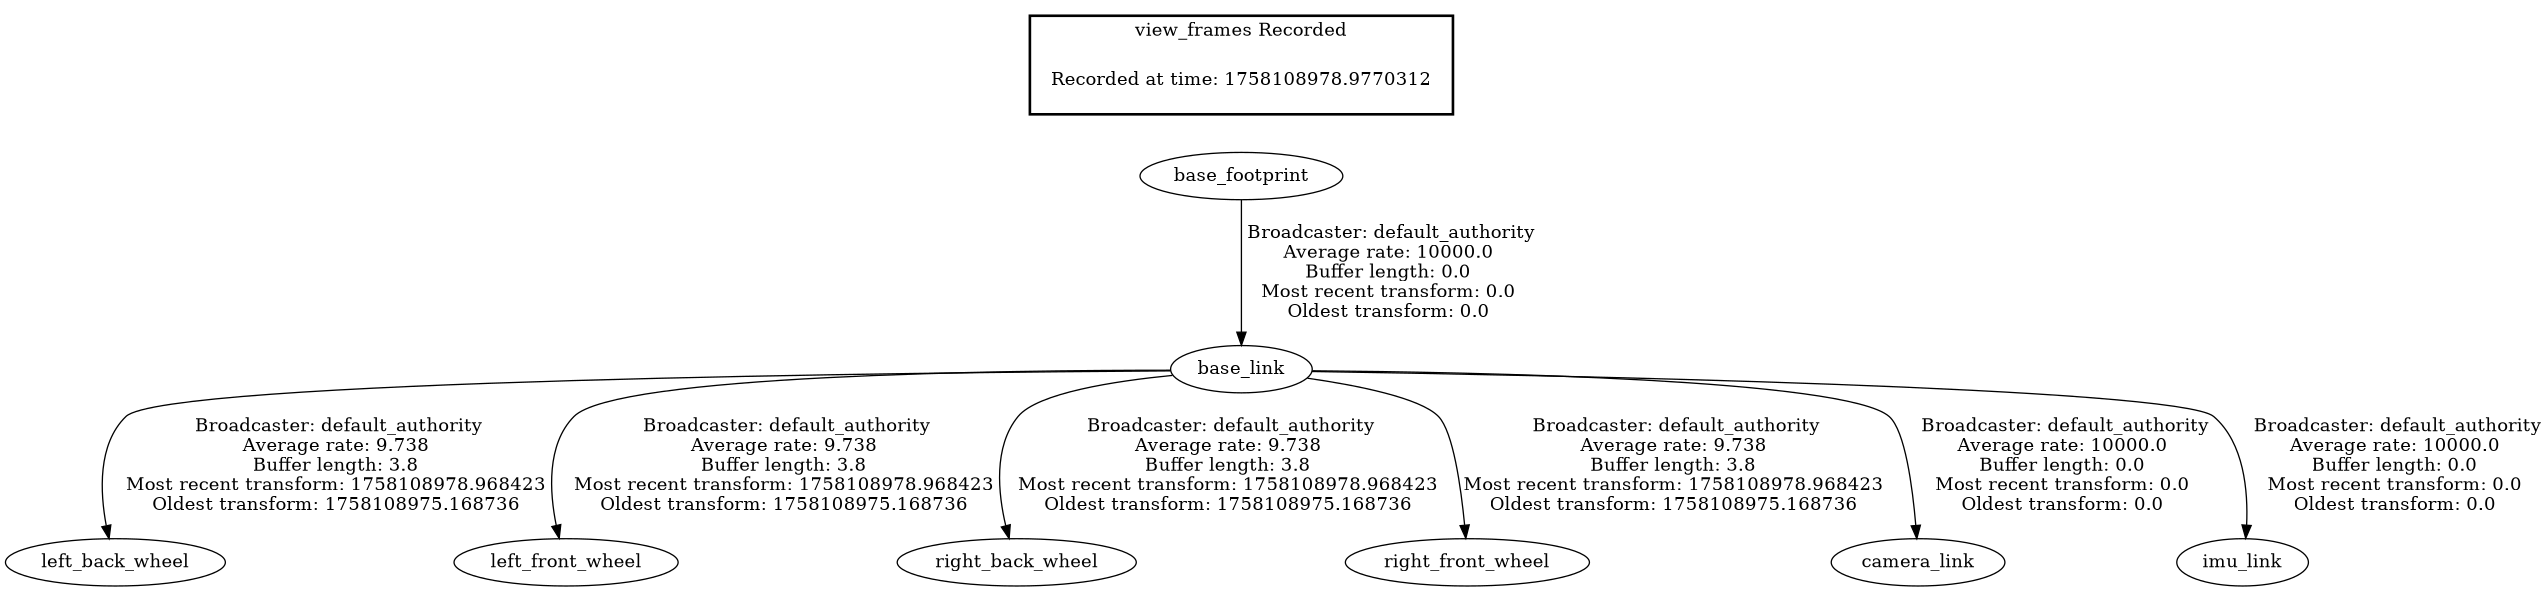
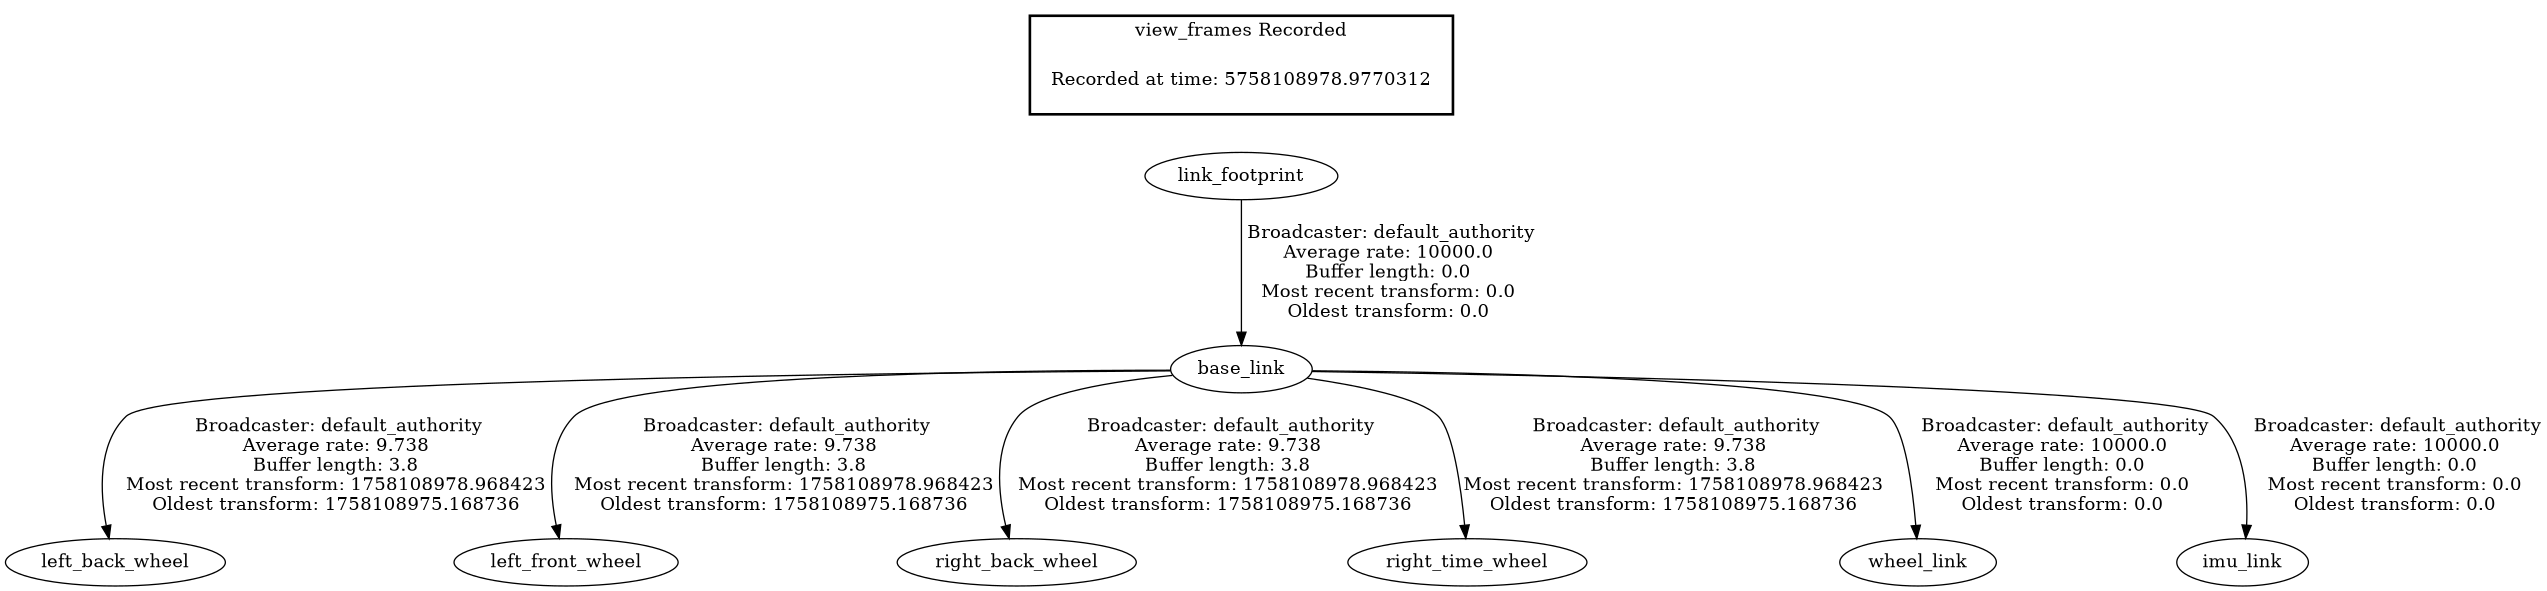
node "Recorded at time: 1758108978.9770312": label "Recorded at time: 1758108978.9770312" -> "Recorded at time: 5758108978.9770312"
node "base_footprint": label "base_footprint" -> "link_footprint"
node "right_front_wheel": label "right_front_wheel" -> "right_time_wheel"
node "camera_link": label "camera_link" -> "wheel_link"
